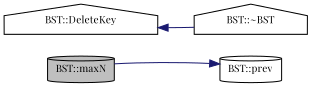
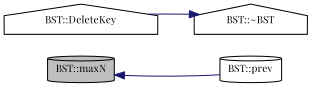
edge "BST::~BST" -> "BST::DeleteKey": reversed
edge "BST::maxN" -> "BST::prev": reversed
